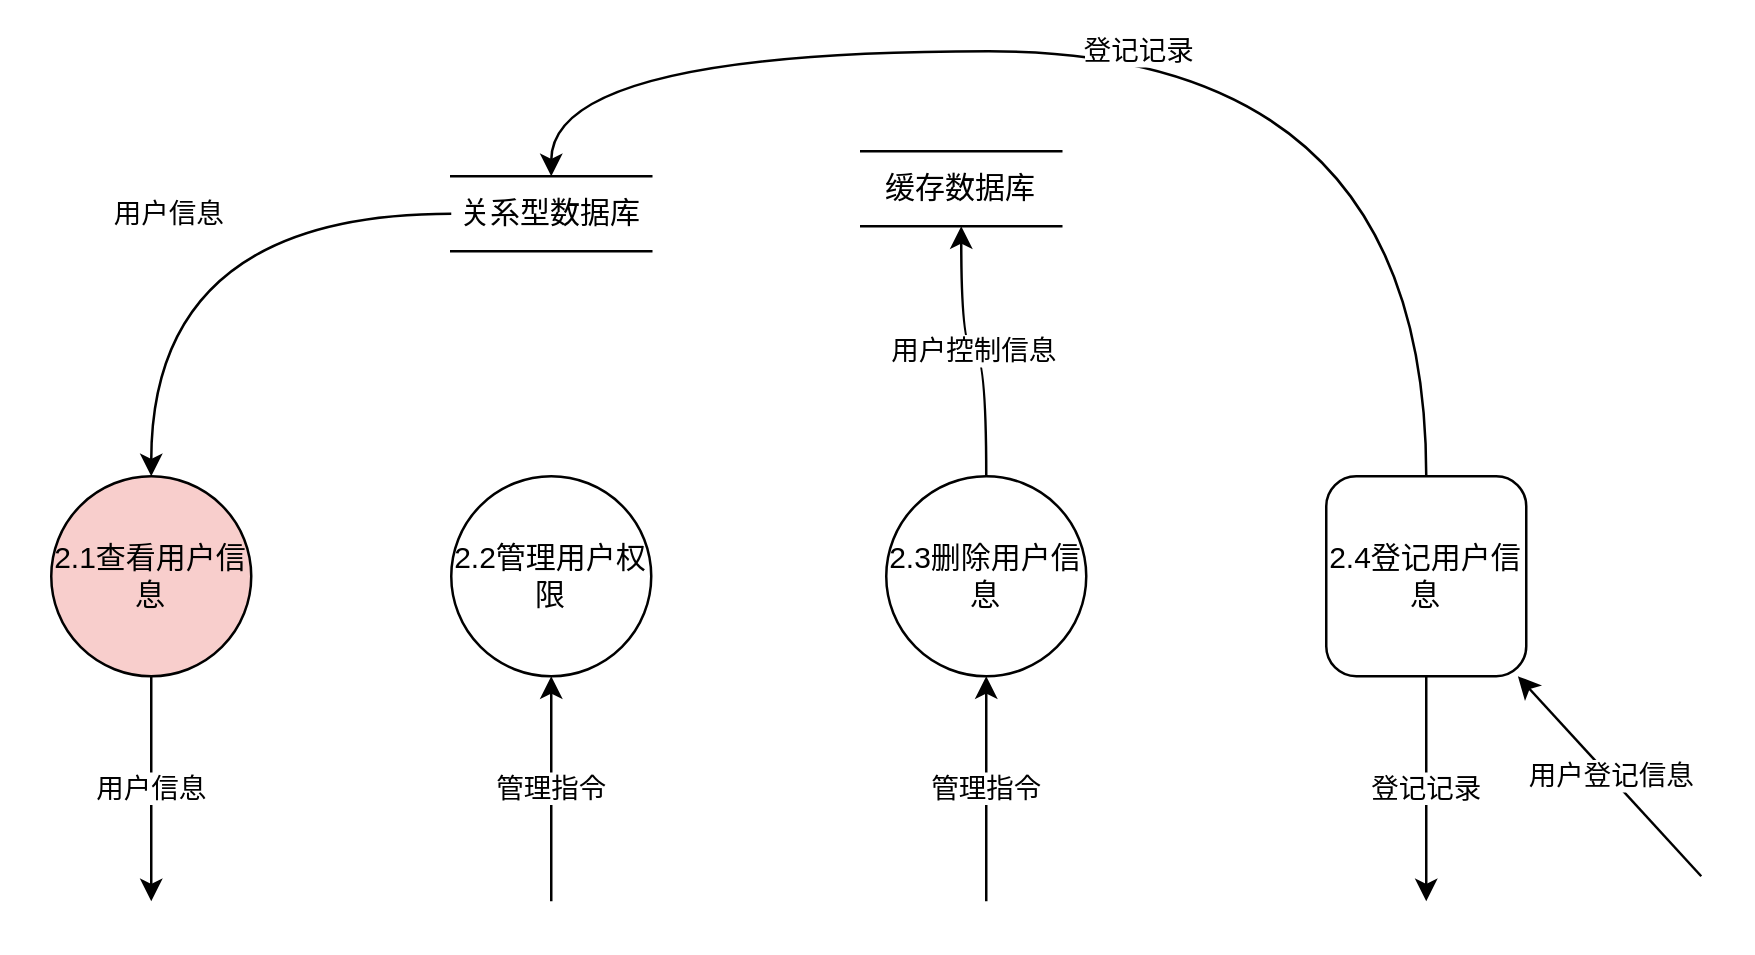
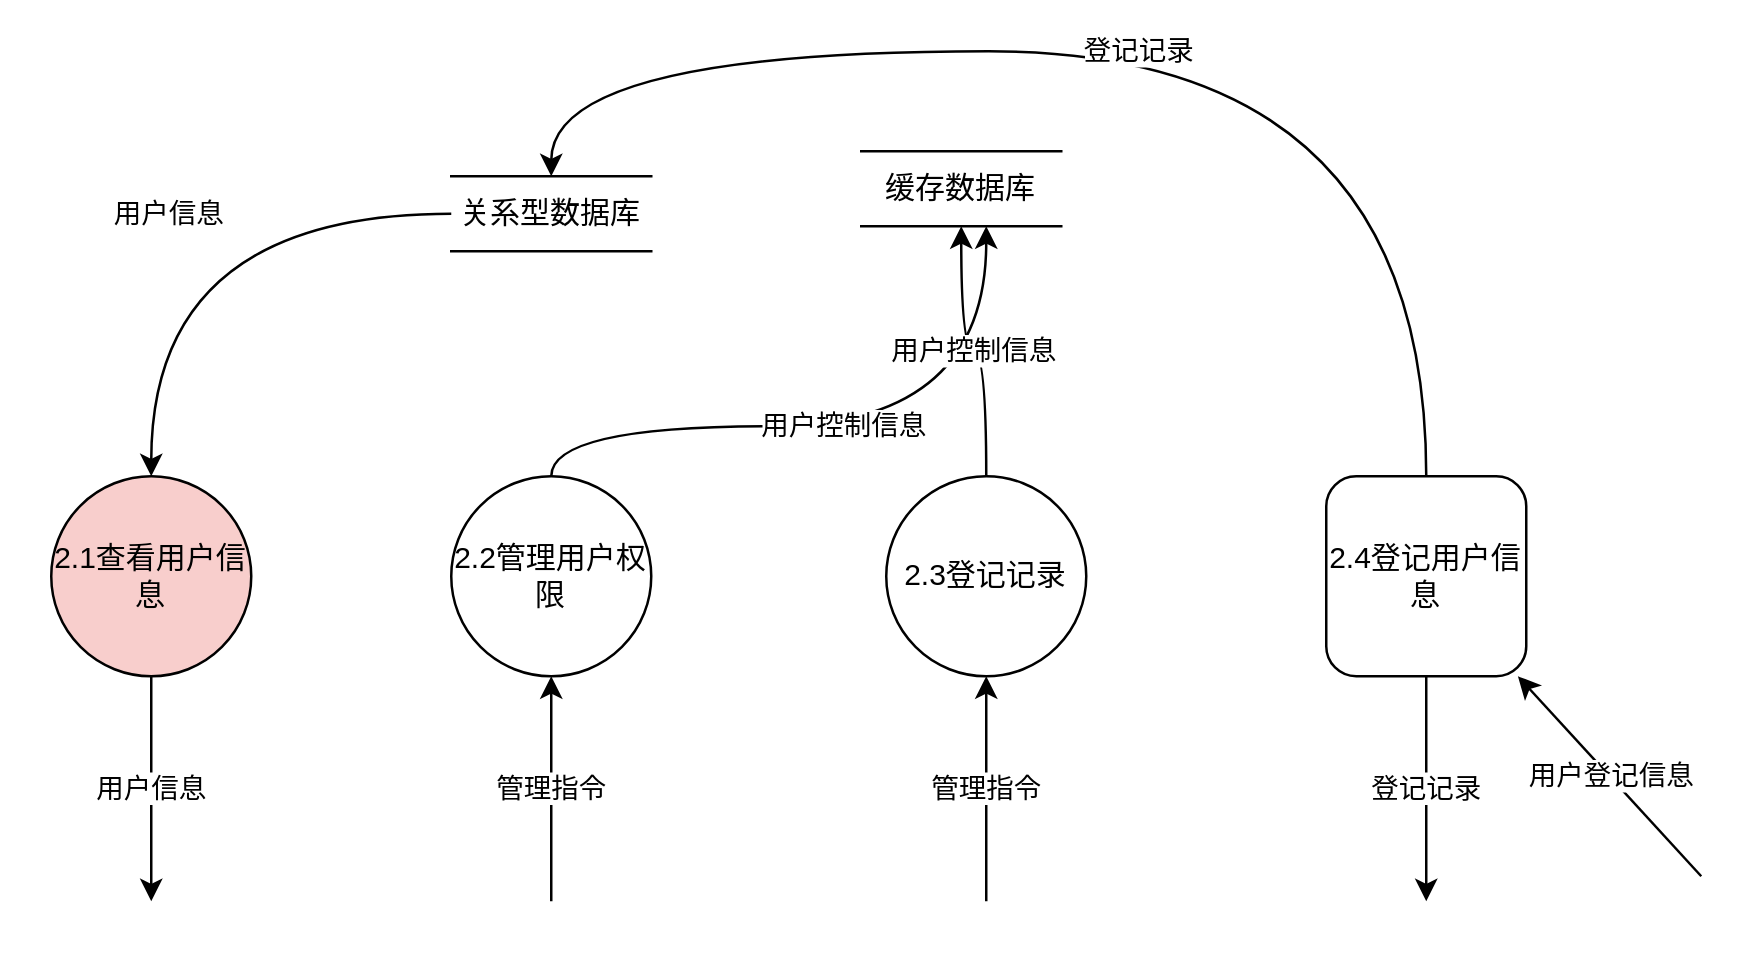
edge "2.2管理用户权限" -> "缓存数据库": added, label "用户控制信息"
node "2.3删除用户信息": label "2.3删除用户信息" -> "2.3登记记录"
